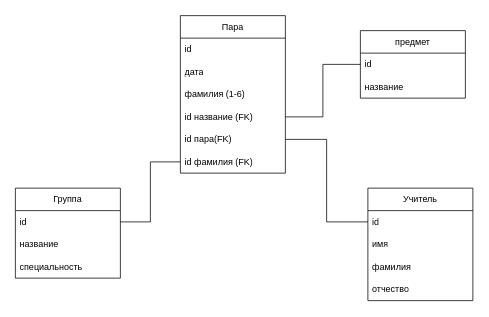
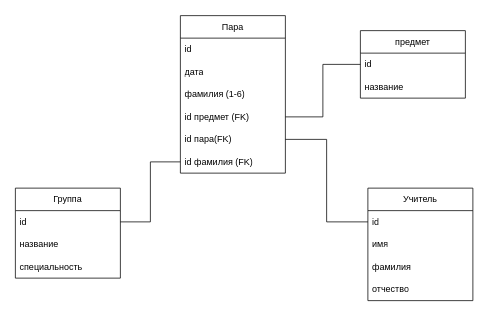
node "id название (FK)": label "id название (FK)" -> "id предмет (FK)"
